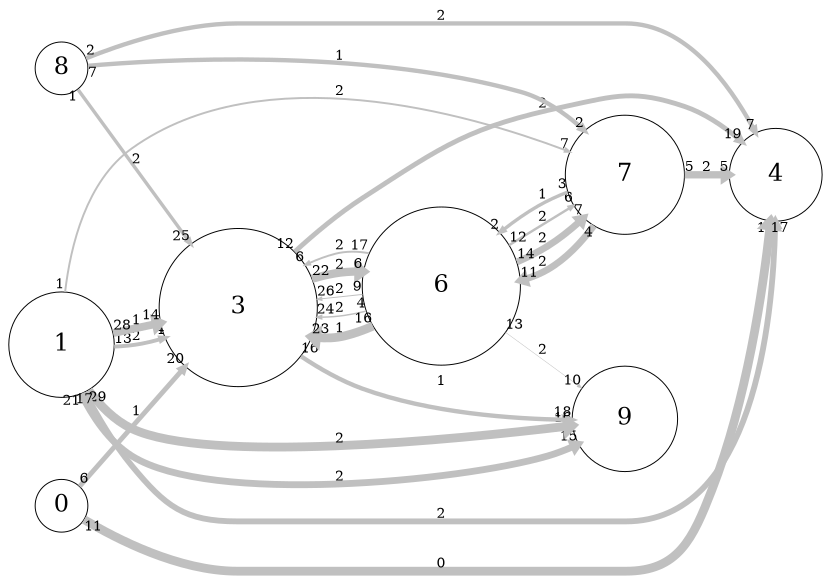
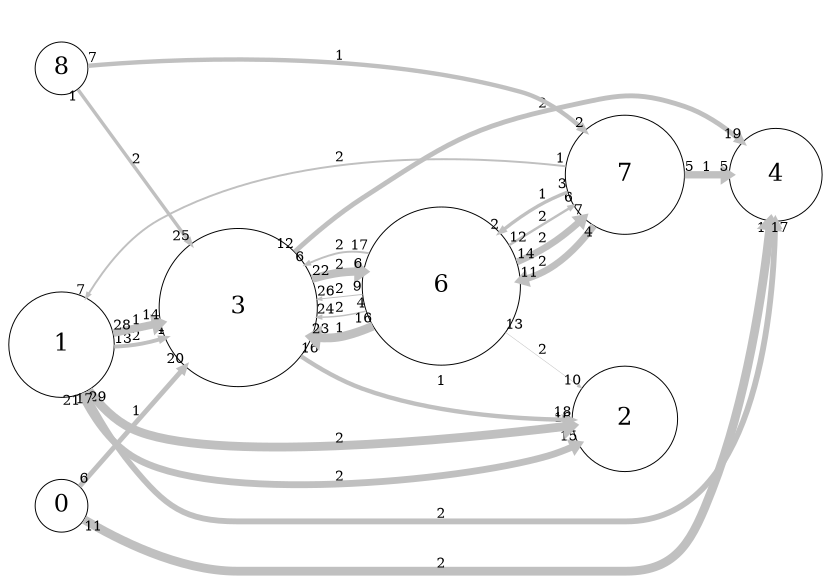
edge "8" -> "4": removed, label "2"
edge "1" -> "7": reversed
edge "7" -> "4": label "2" -> "1"
node "9": label "9" -> "2"
edge "0" -> "4": label "0" -> "2"
